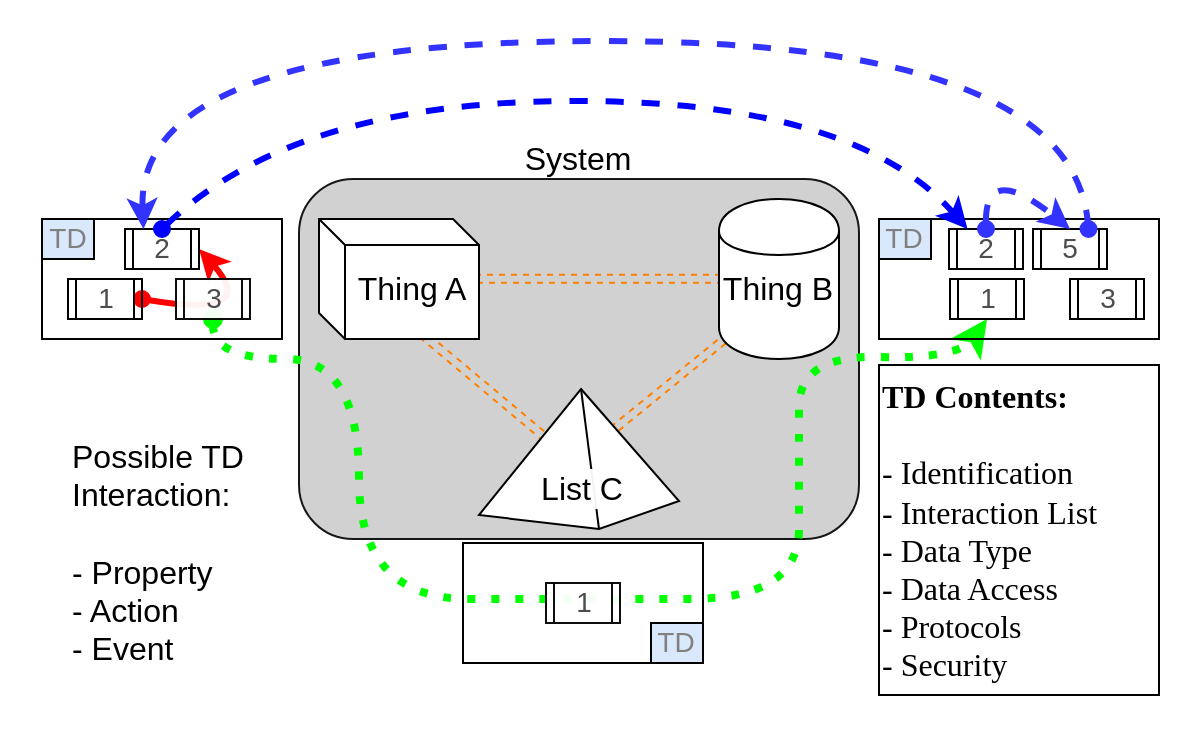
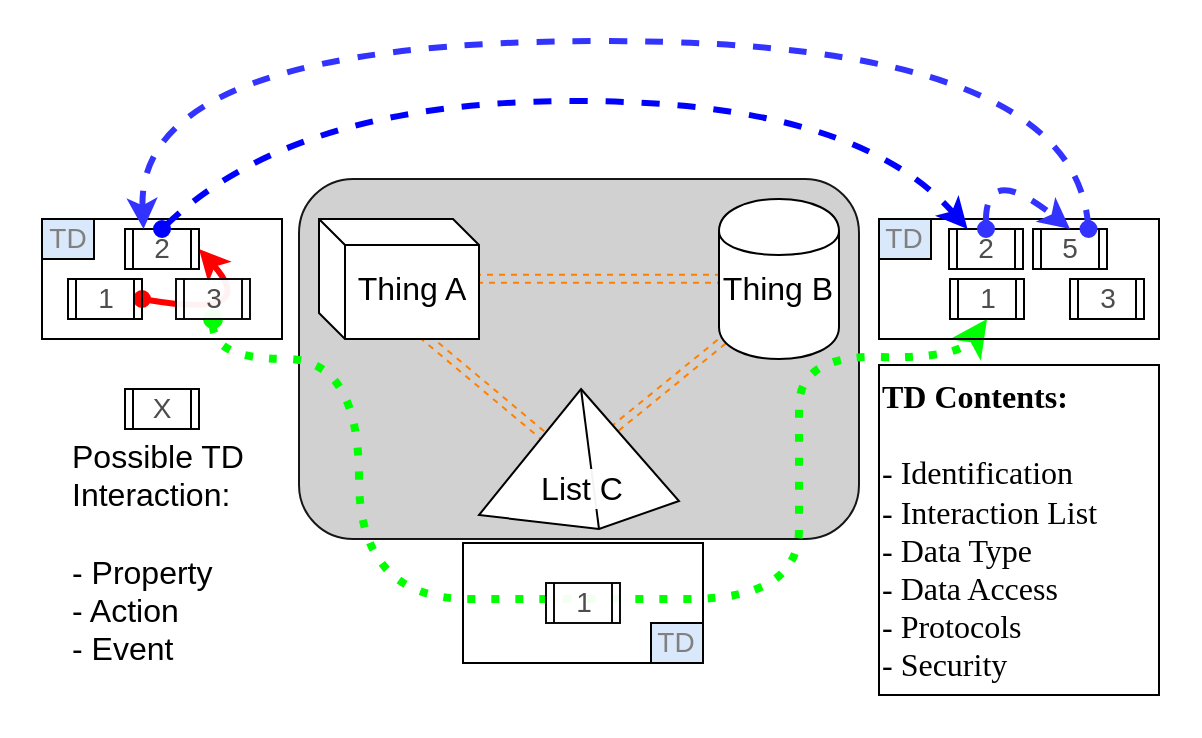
node "System": removed
node "X": added
